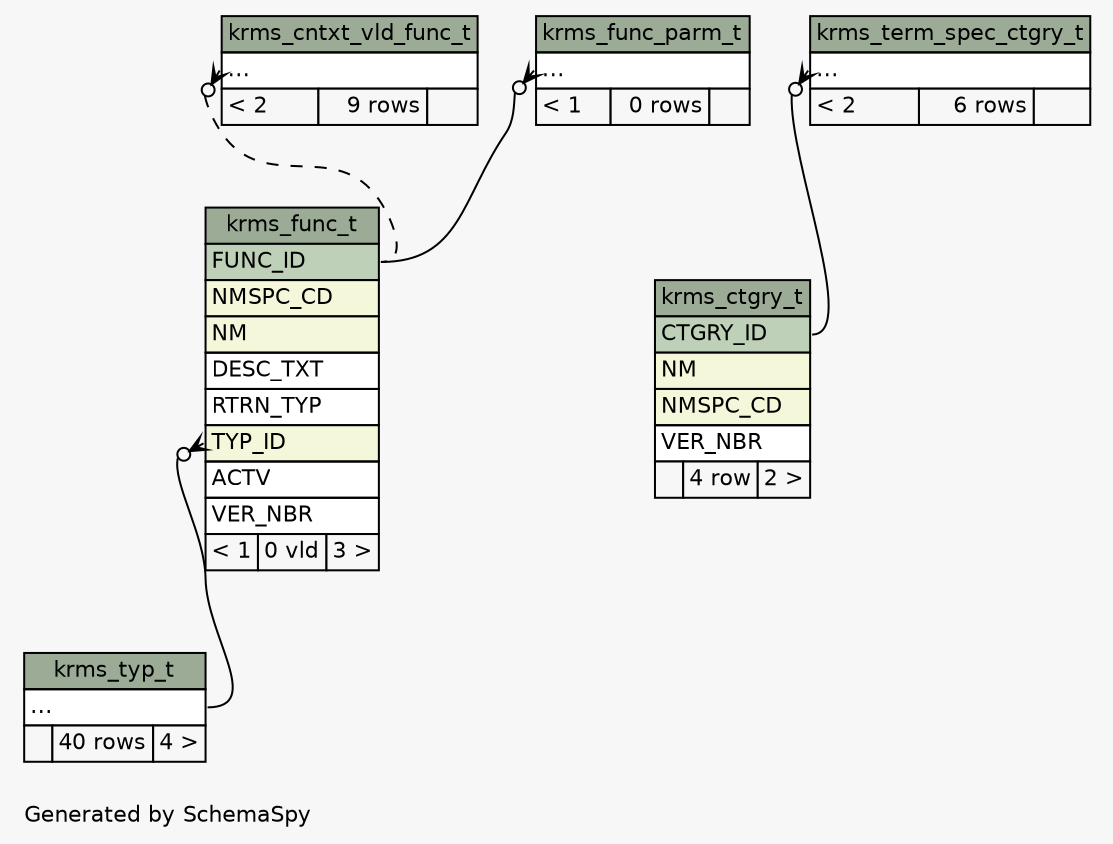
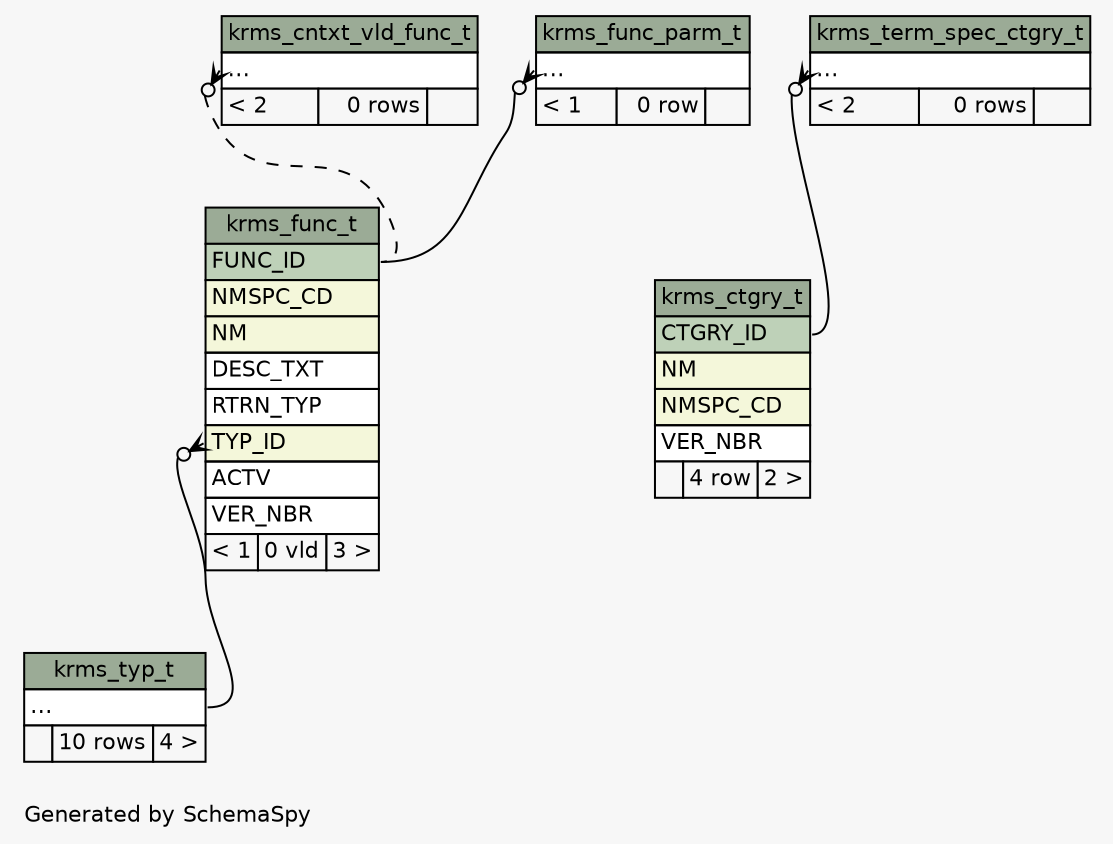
node "krms_cntxt_vld_func_t": text "9 rows" -> "0 rows"
node "krms_func_parm_t": text "0 rows" -> "0 row"
node "krms_term_spec_ctgry_t": text "6 rows" -> "0 rows"
node "krms_typ_t": text "40 rows" -> "10 rows"
